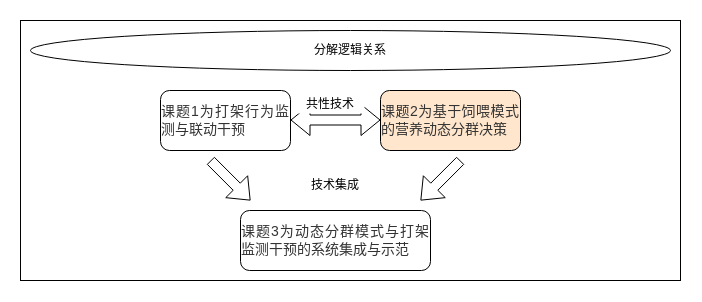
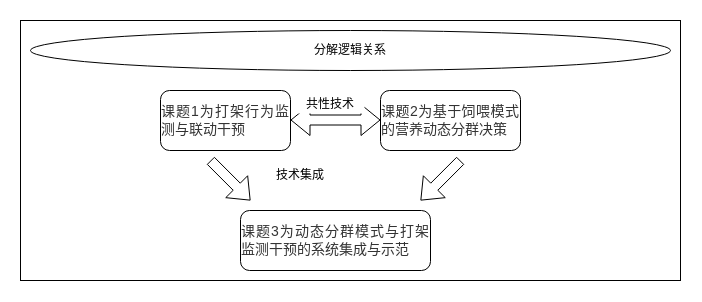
node "课题2为基于饲喂模式的营养动态分群决策": fillcolor #ffe6cc -> #ffffff
node "技术集成": moved (336, 186) -> (301, 176)
